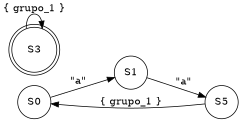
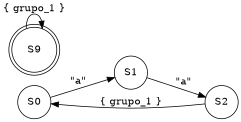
node "S3": label "S3" -> "S9"
node "S5": label "S5" -> "S2"
